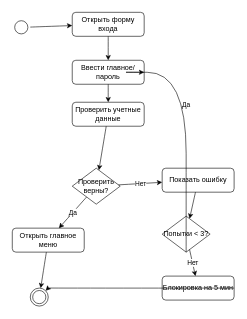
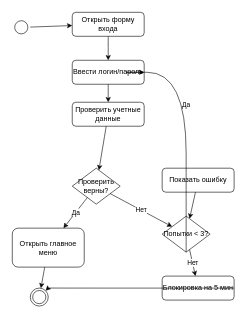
node "Ввести главное/пароль": label "Ввести главное/пароль" -> "Ввести логин/пароль"
edge "Проверить верны?" -> "Показать ошибку": now "Проверить верны?" -> "Попытки < 3?"
node "Открыть главное меню": size 72x24 -> 72x39
